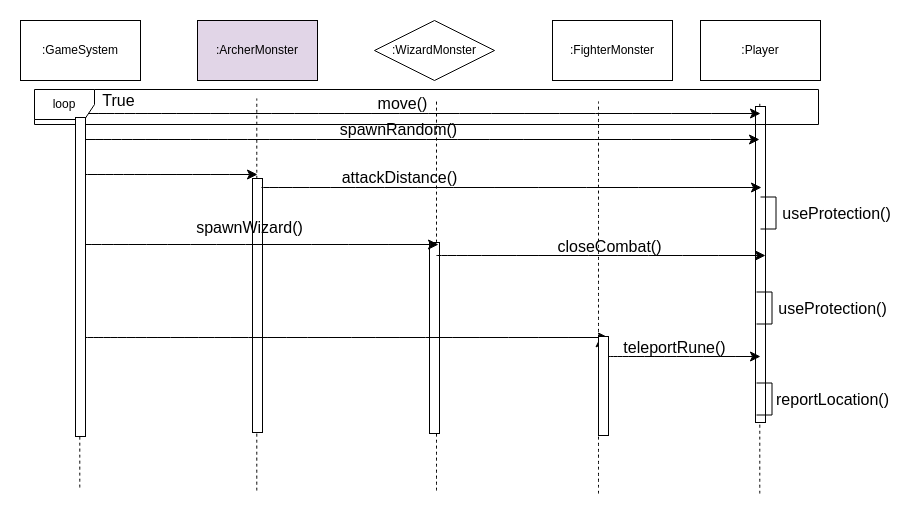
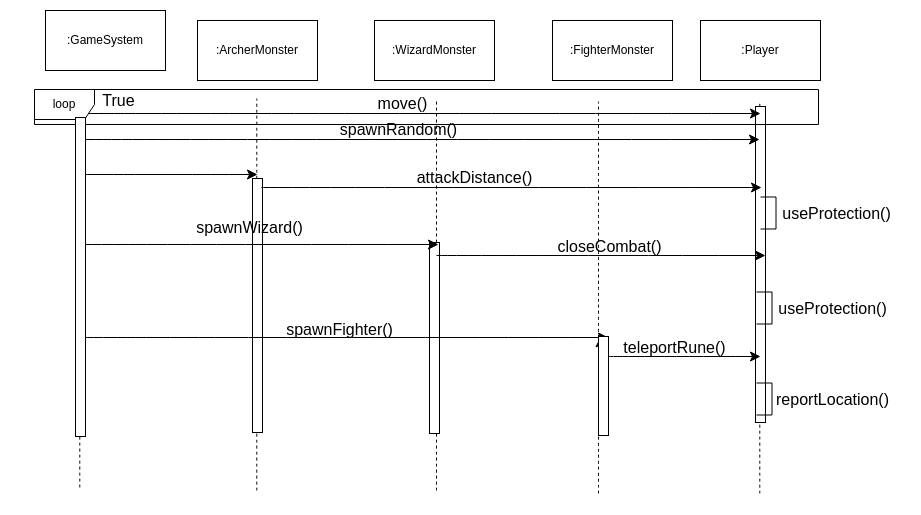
node ":GameSystem": moved (81, 51) -> (106, 41)
node ":ArcherMonster": fillcolor #e1d5e7 -> #ffffff
node ":WizardMonster": shape diamond -> rectangle
node "attackDistance()": moved (399, 178) -> (474, 178)
node "spawnFighter()": added
